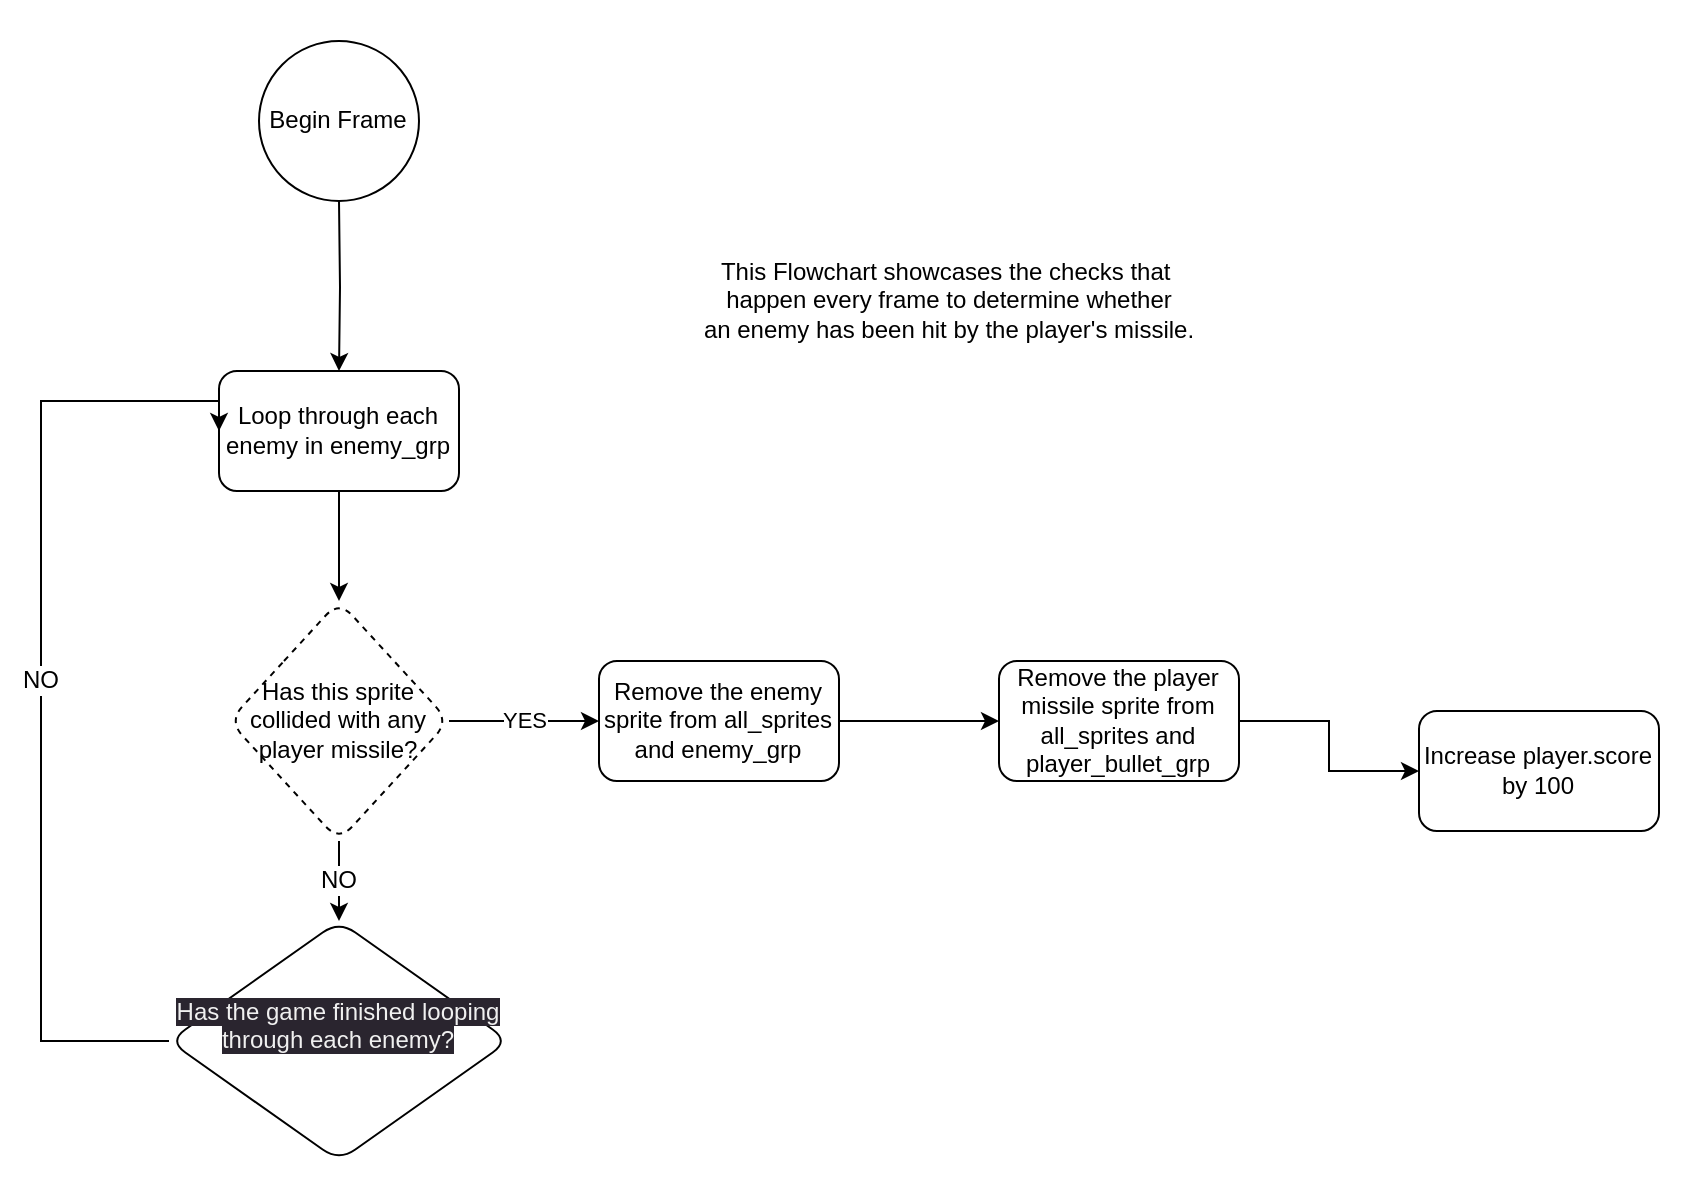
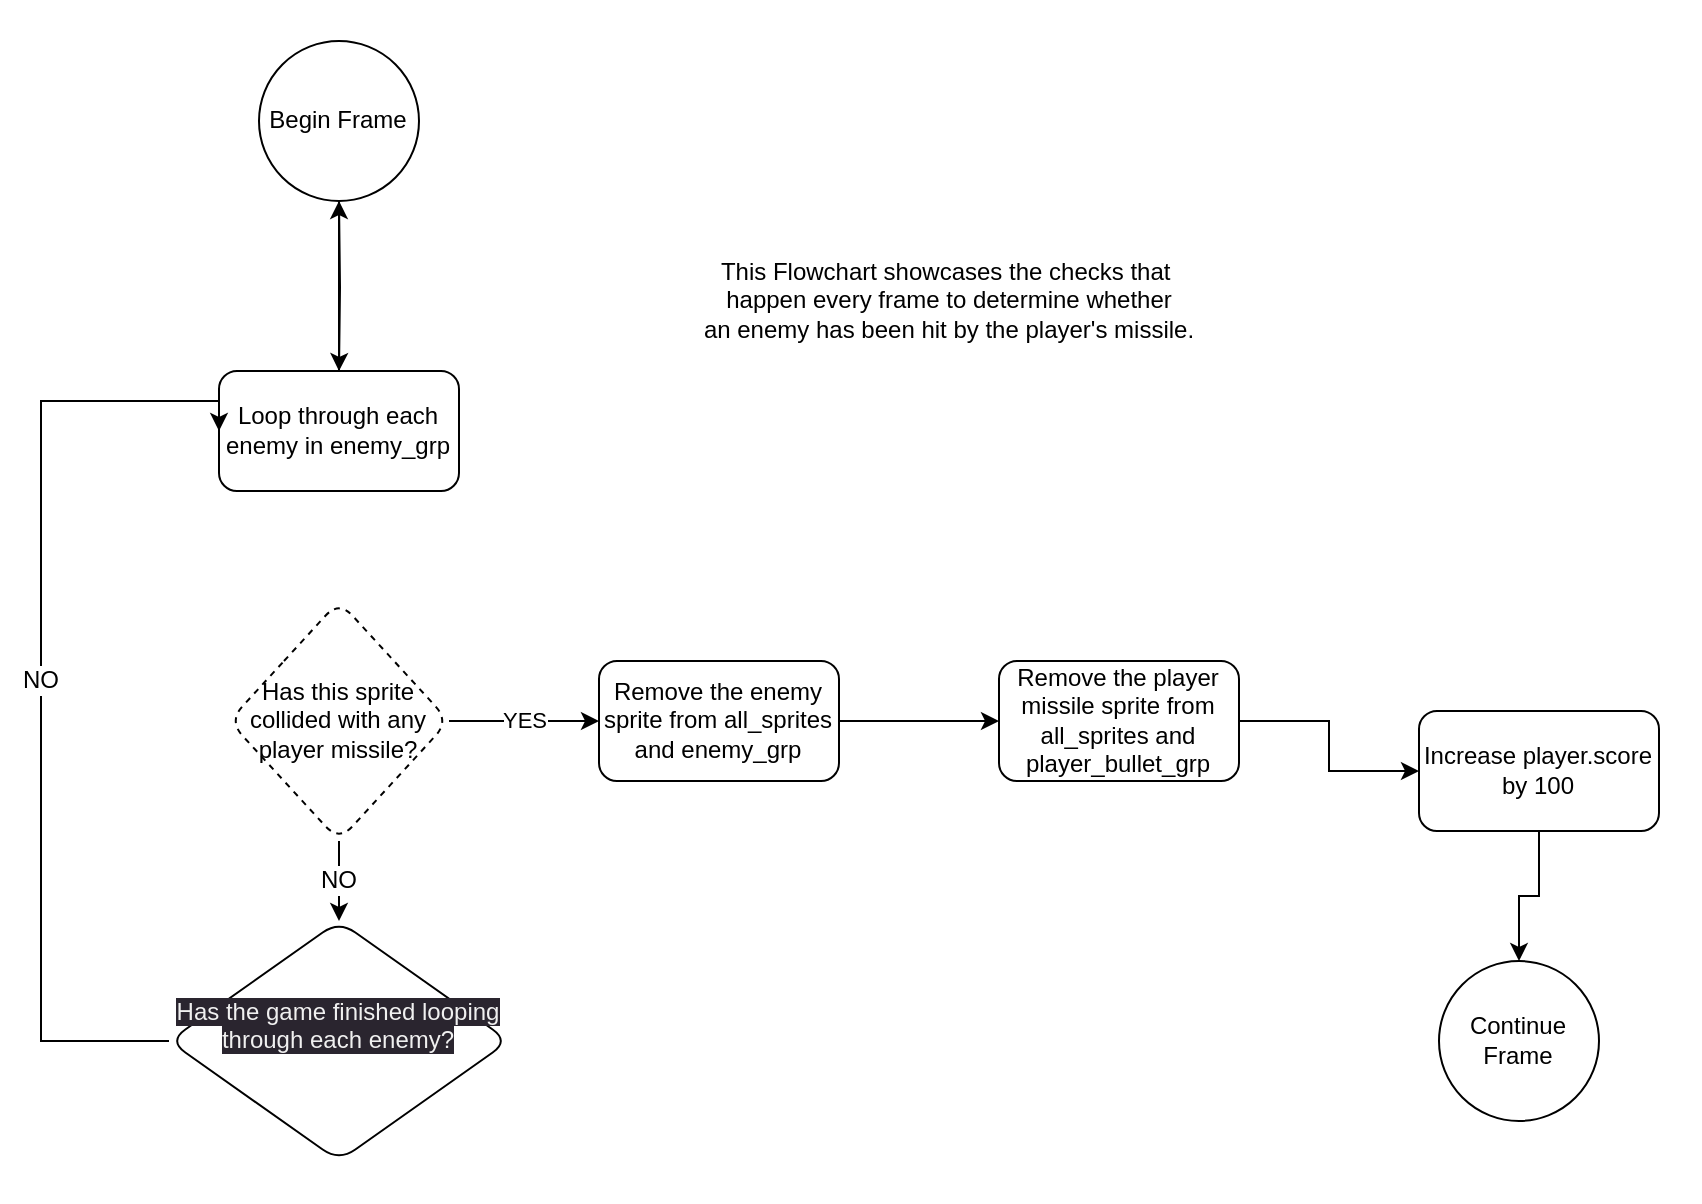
edge "Loop through each enemy in enemy_grp" -> "Has this sprite collided with any player missile?": now "Loop through each enemy in enemy_grp" -> "Begin Frame"
edge "Increase player.score by 100" -> "Continue Frame": added
node "Continue Frame": added
